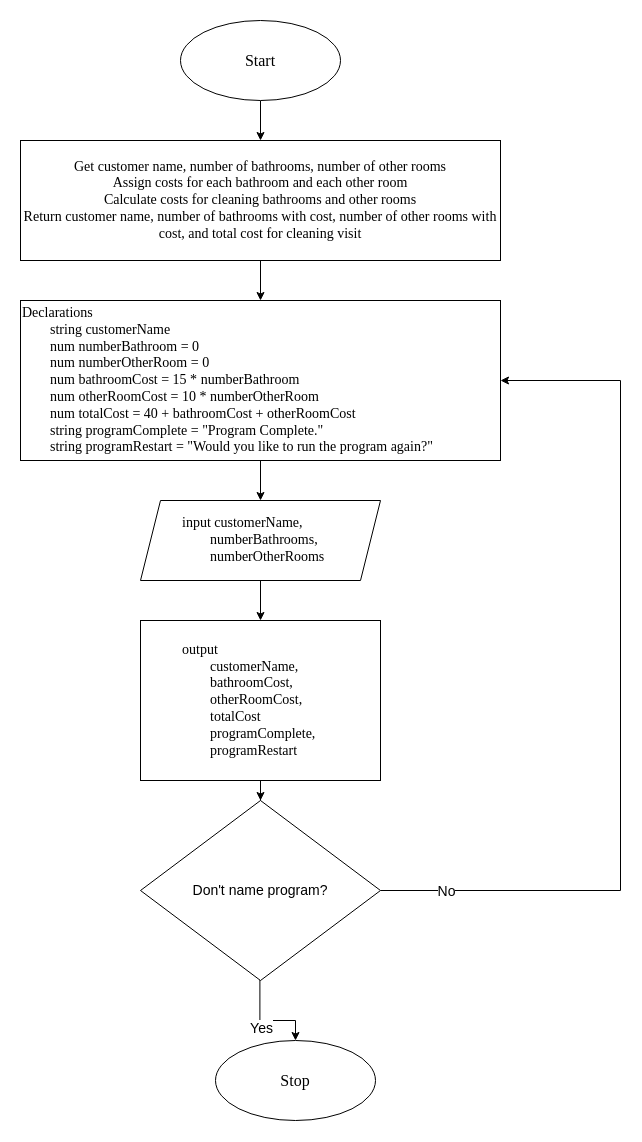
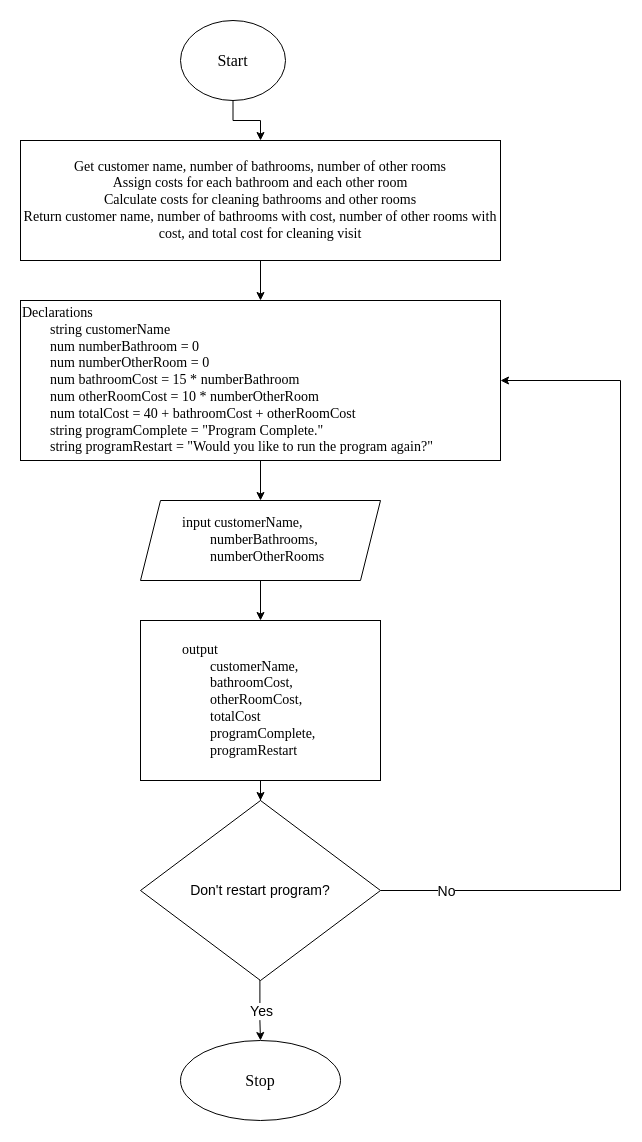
node "Start": size 160x80 -> 105x80
node "Don't name program?": label "Don't name program?" -> "Don't restart program?"
node "Stop": moved (296, 1081) -> (261, 1081)
